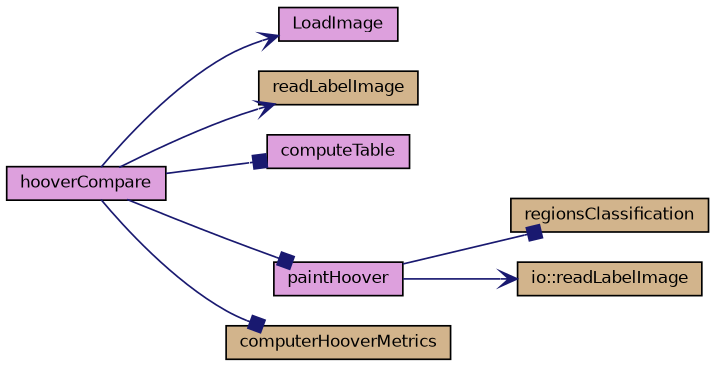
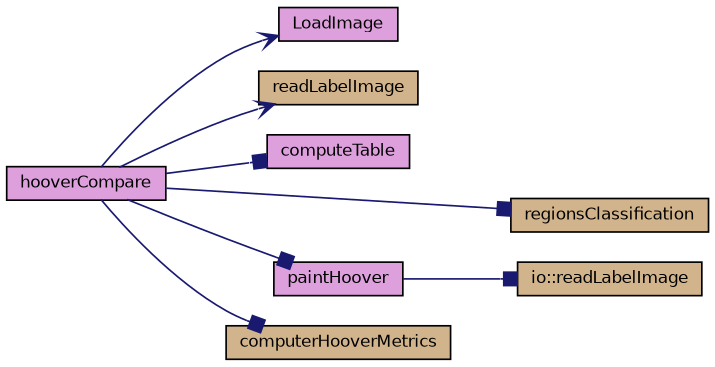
edge "paintHoover" -> "regionsClassification": now "hooverCompare" -> "regionsClassification"
edge "paintHoover" -> "io::readLabelImage": arrowhead vee -> box
